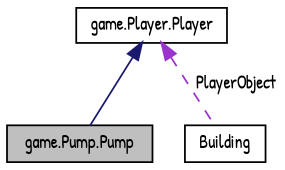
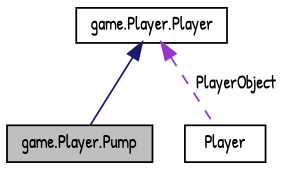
node "game.Pump.Pump": label "game.Pump.Pump" -> "game.Player.Pump"
node "Building": label "Building" -> "Player"
